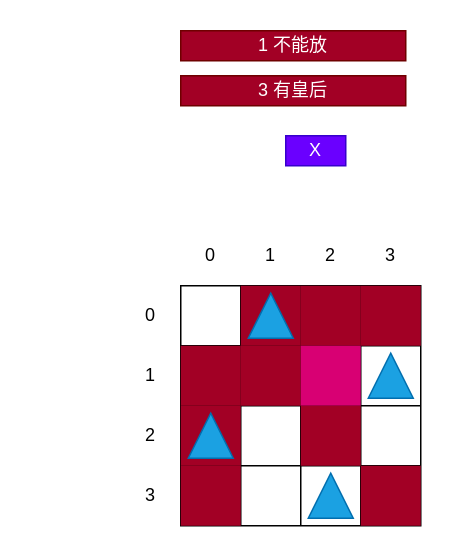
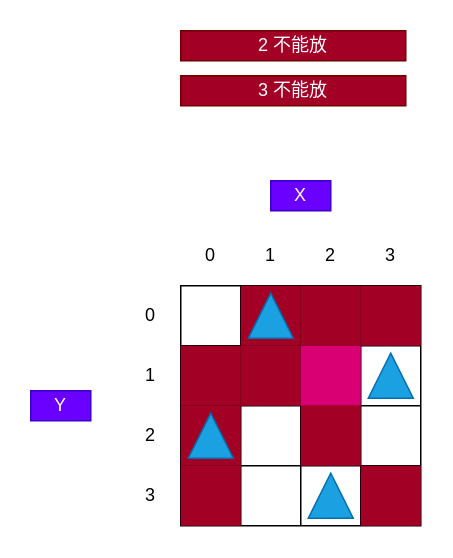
node "1 不能放": label "1 不能放" -> "2 不能放"
node "3 有皇后": label "3 有皇后" -> "3 不能放"
node "X": moved (316, 151) -> (301, 196)
node "Y": added
